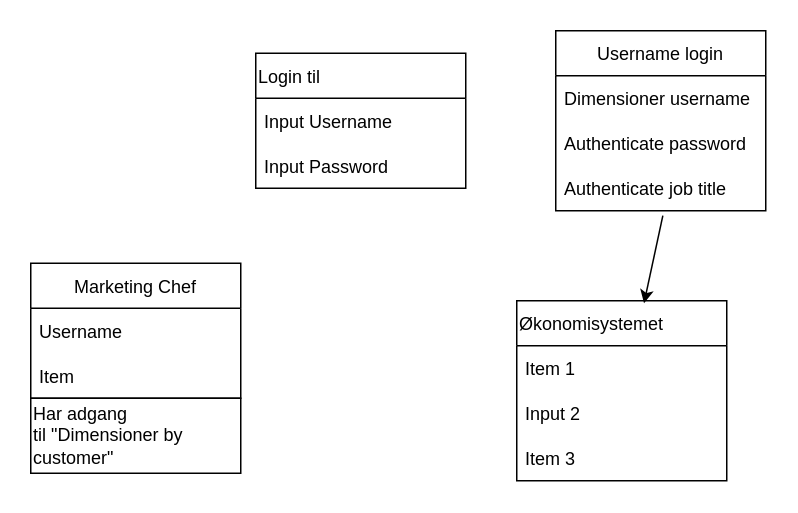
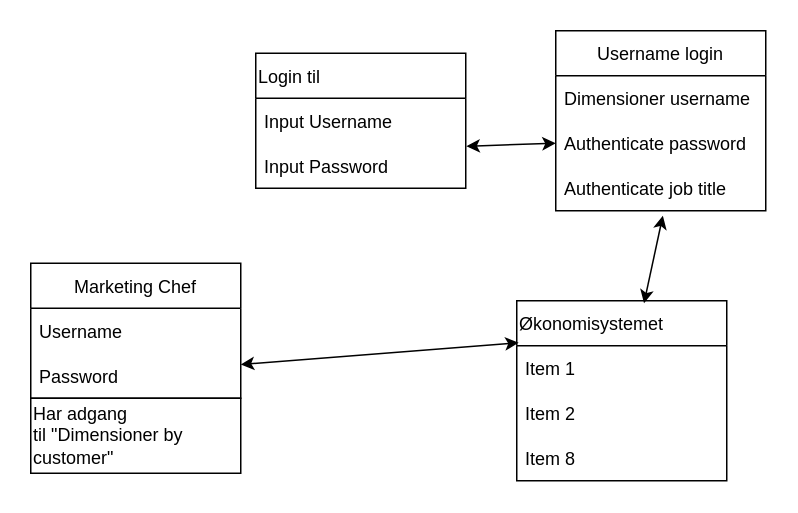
edge "Input Username" -- "Authenticate password": added
edge "Authenticate job title" -> "Økonomisystemet": arrowhead none -> classic
edge "Marketing Chef" -- "Item 1": added
node "Item": label "Item" -> "Password"
node "Input 2": label "Input 2" -> "Item 2"
node "Item 3": label "Item 3" -> "Item 8"
